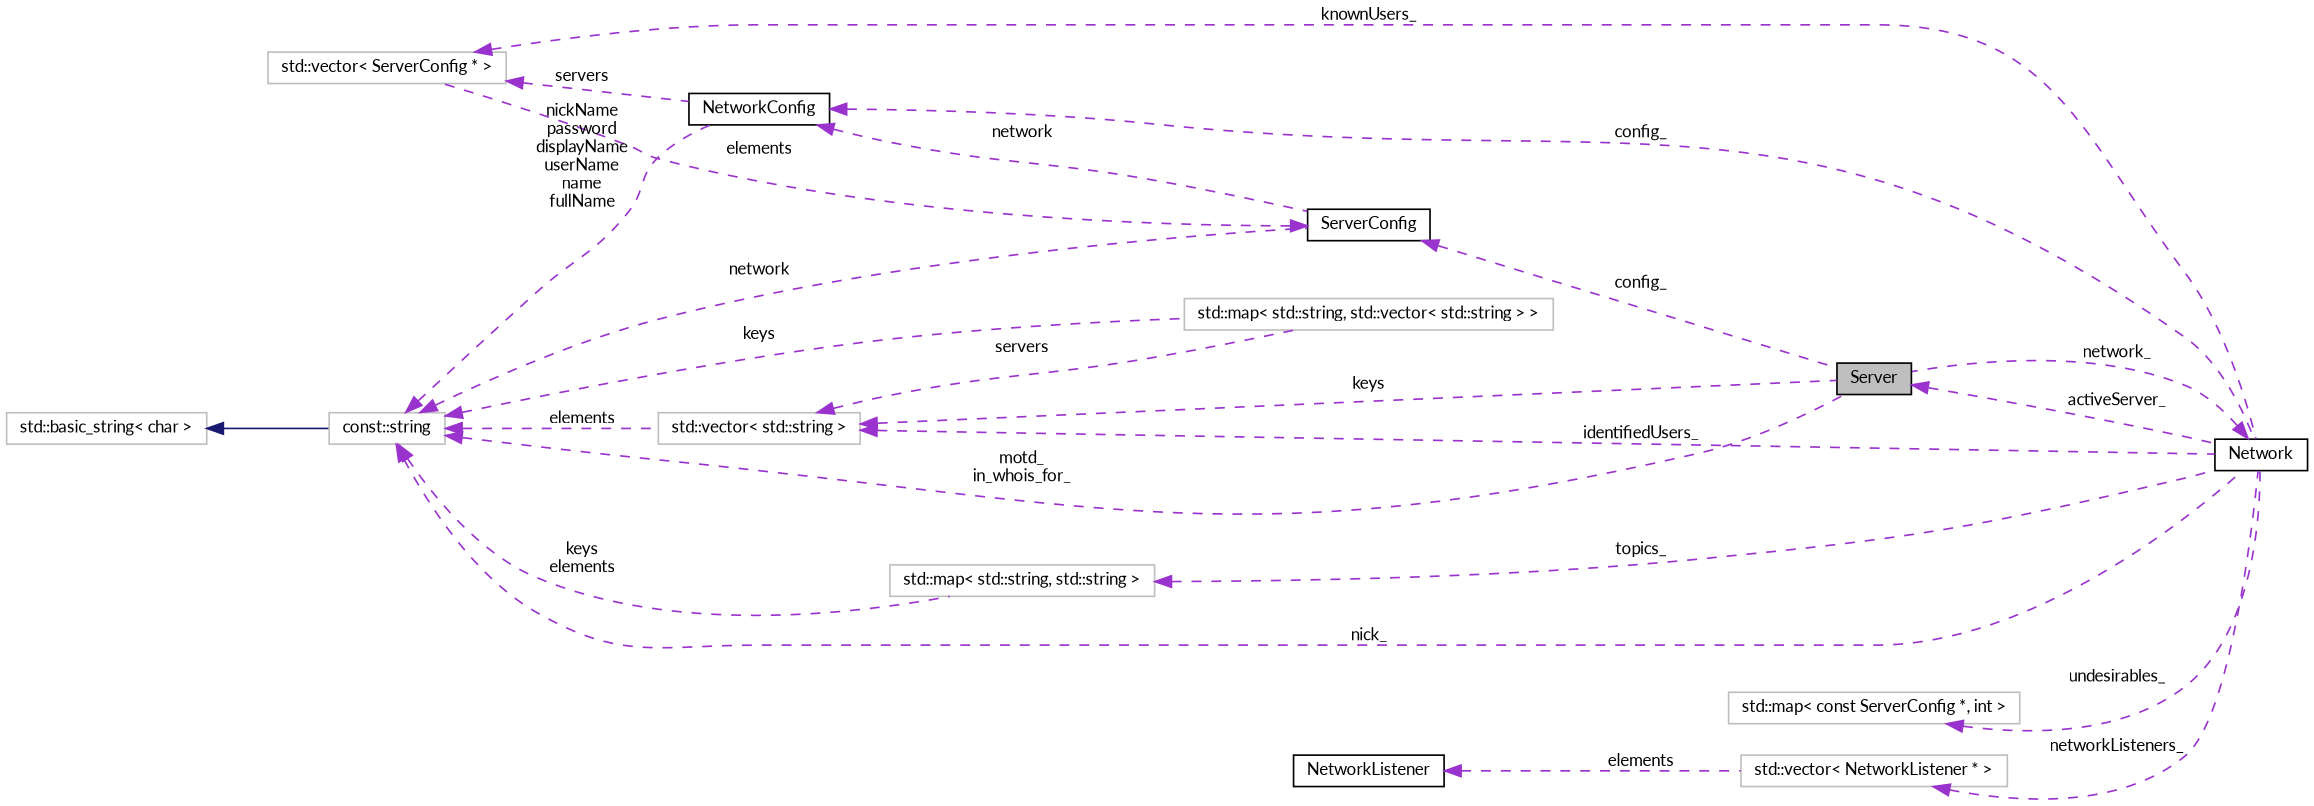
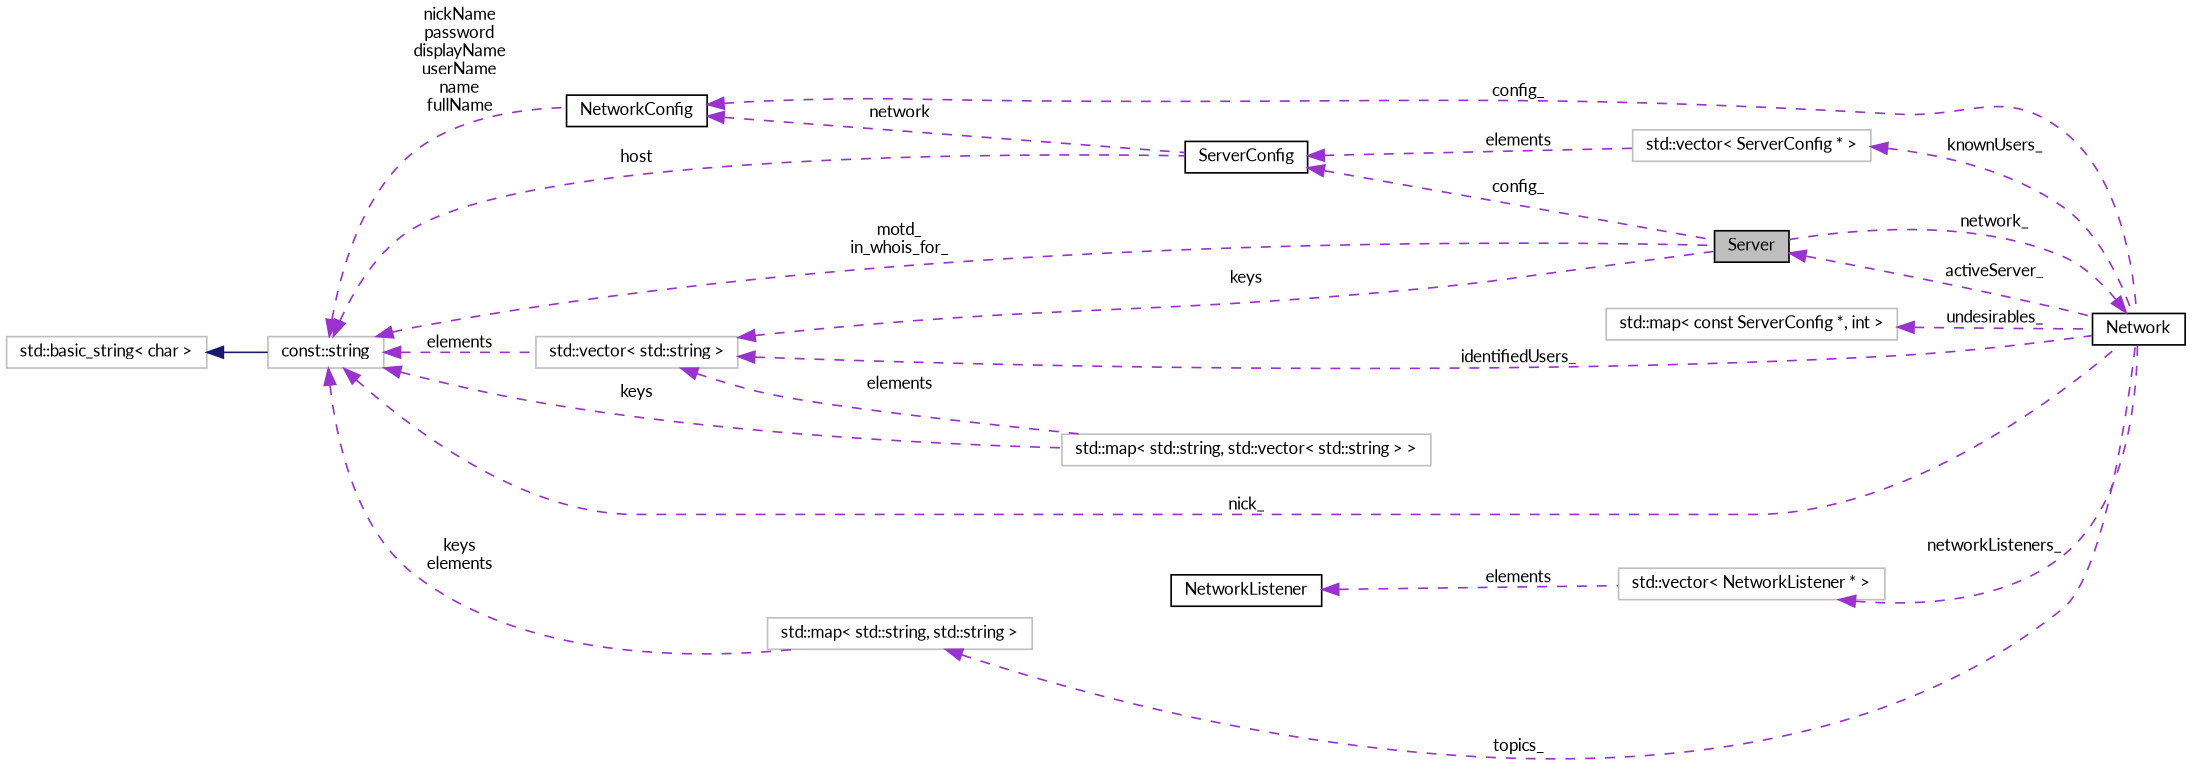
edge "NetworkConfig" -> "std::vector< ServerConfig * >": removed, label "servers"
edge "ServerConfig" -> "const::string": label "network" -> "host"
edge "std::map< std::string, std::vector< std::string > >" -> "std::vector< std::string >": label "servers" -> "elements"
